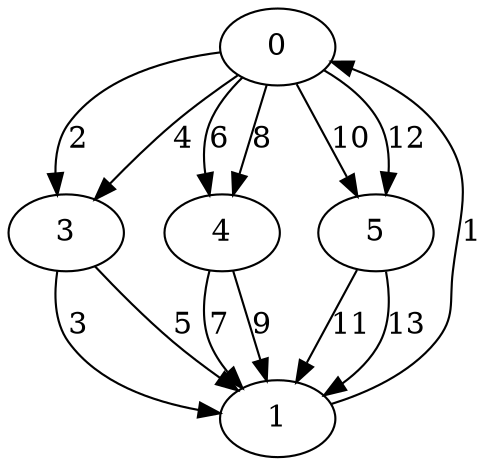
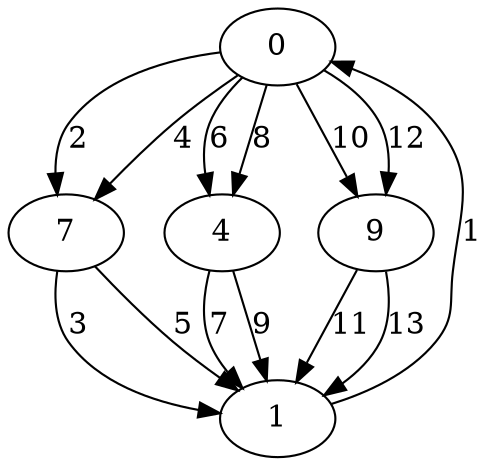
node "3": label "3" -> "7"
node "5": label "5" -> "9"
